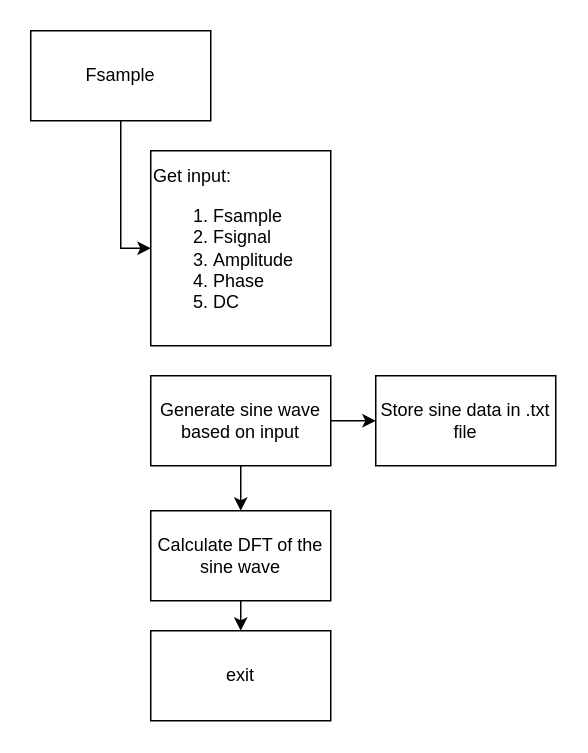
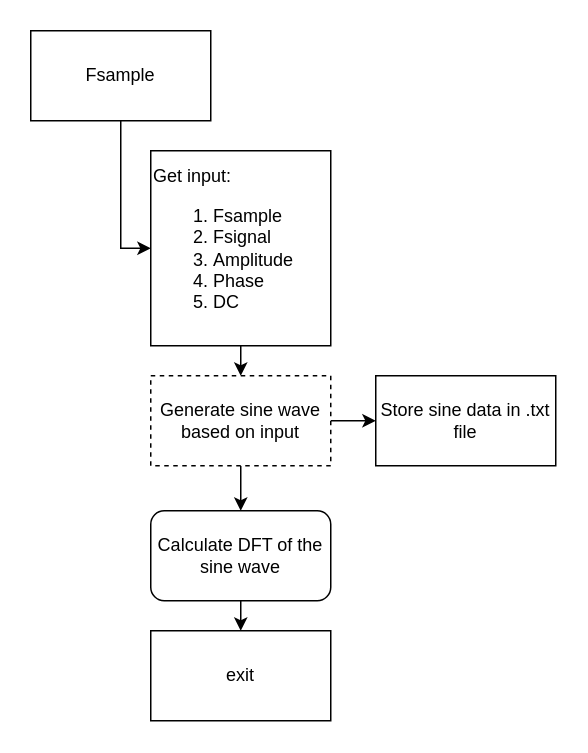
edge "Get input: Fsample Fsignal Amplitude Phase DC" -> "Generate sine wave based on input": added
node "Generate sine wave based on input": style solid -> dashed
node "Calculate DFT of the sine wave": shape rectangle -> rounded rectangle
